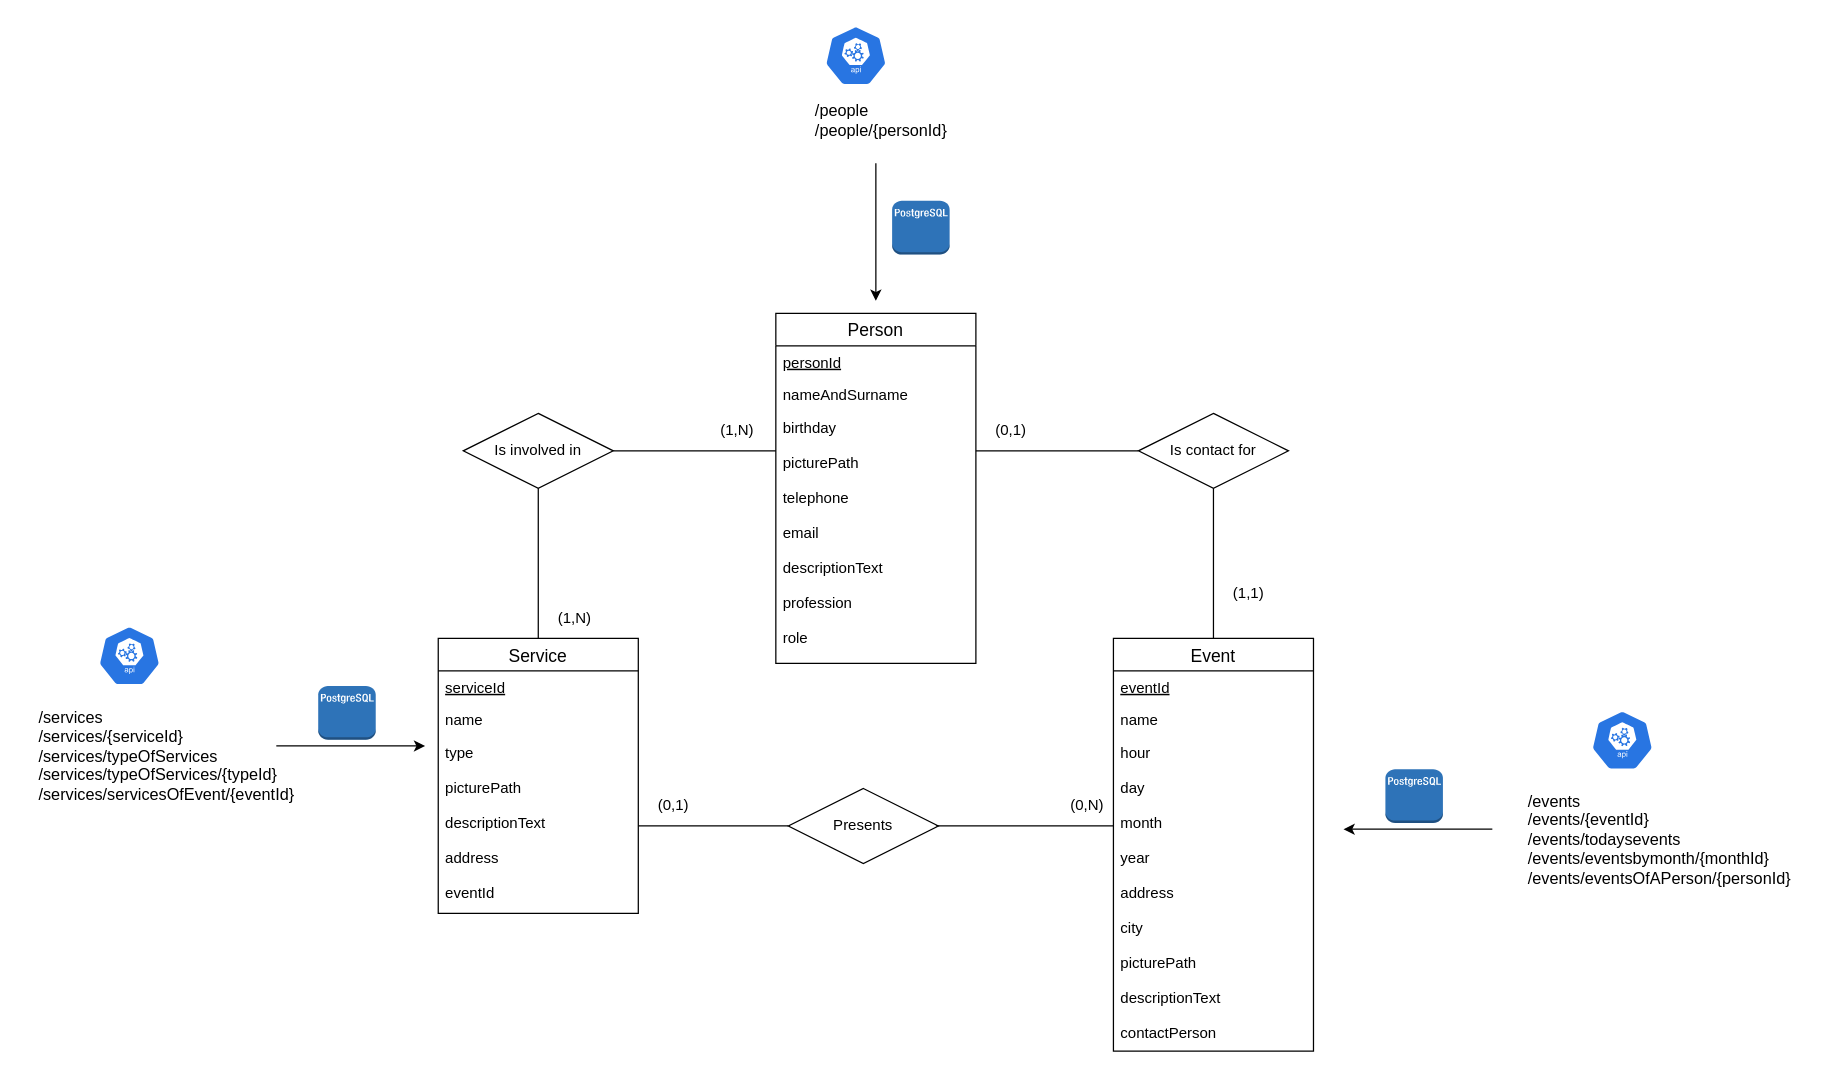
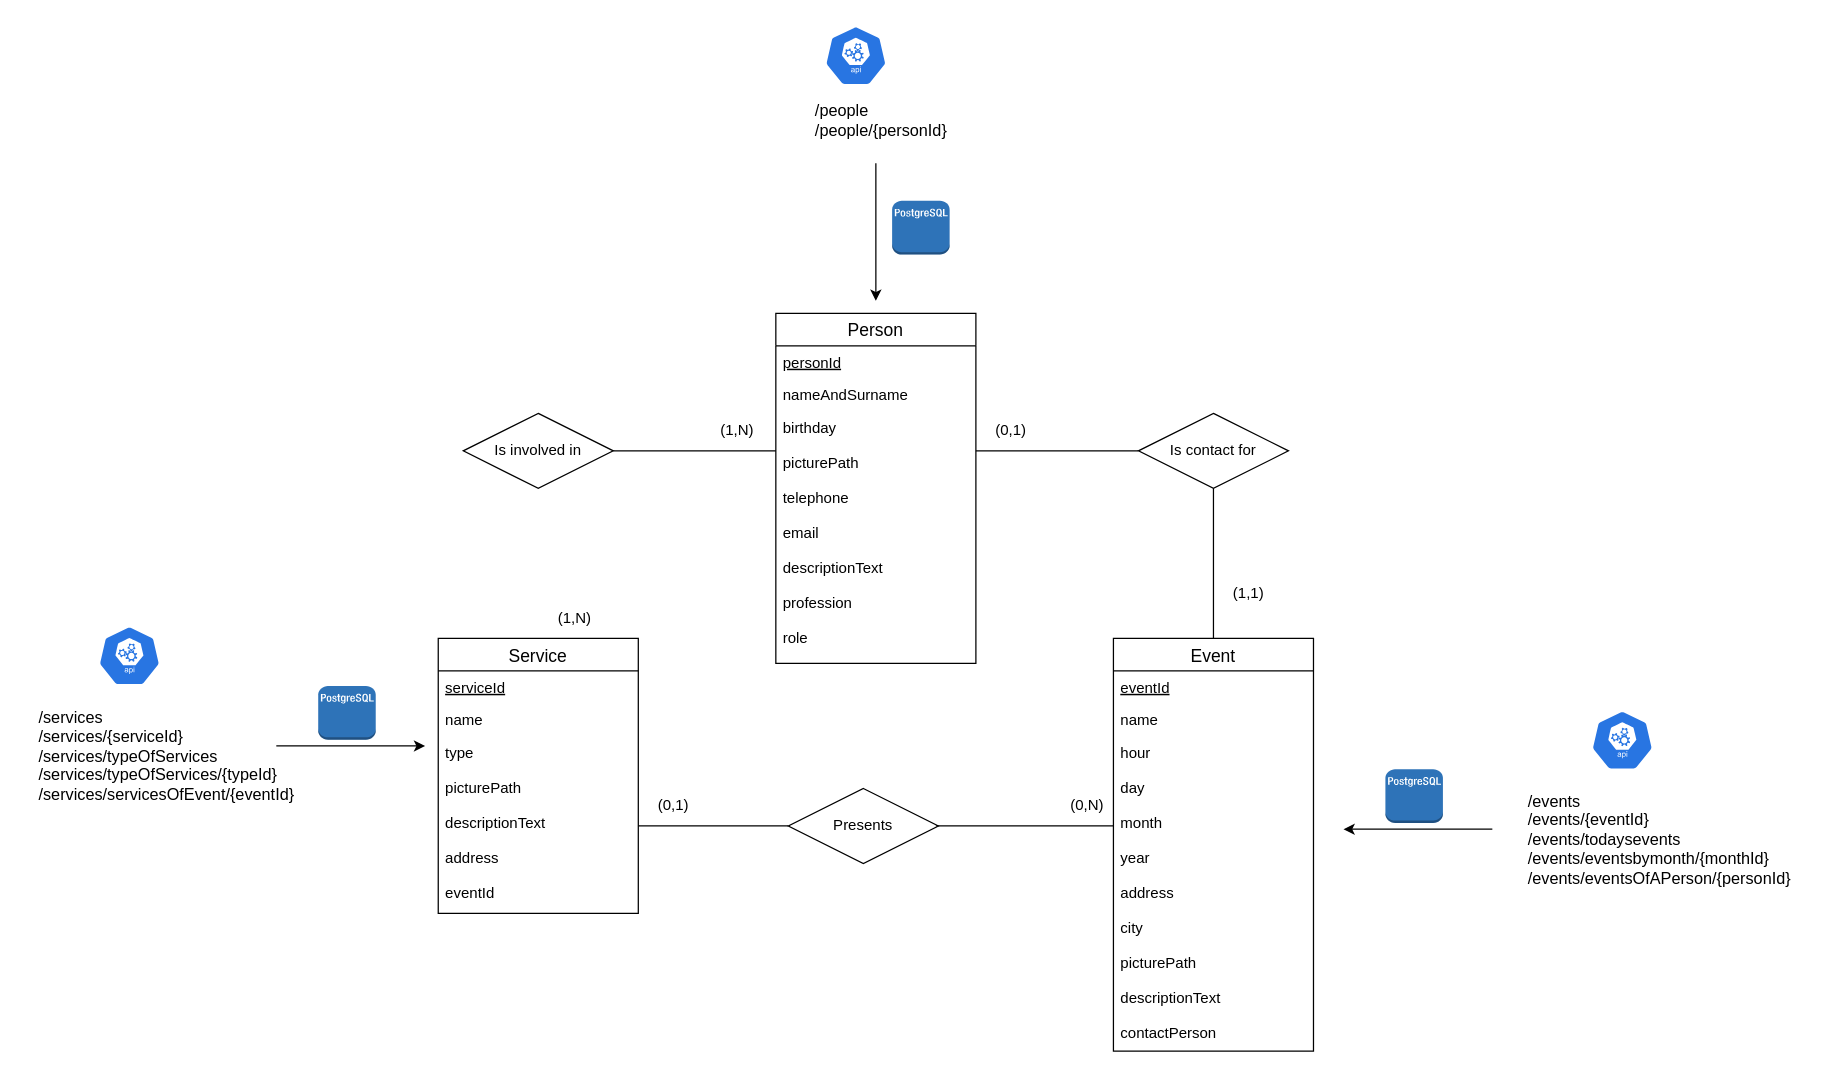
edge "Is involved in" -- "Service": removed
